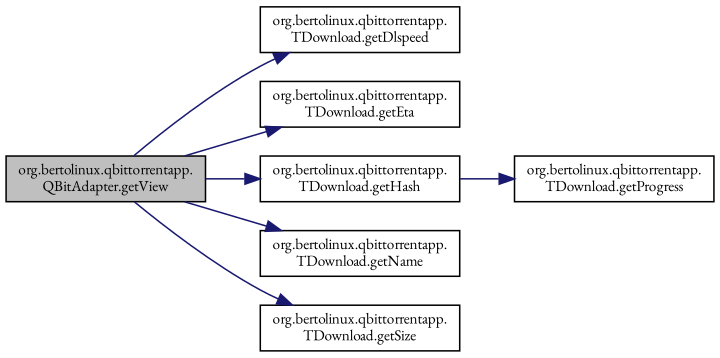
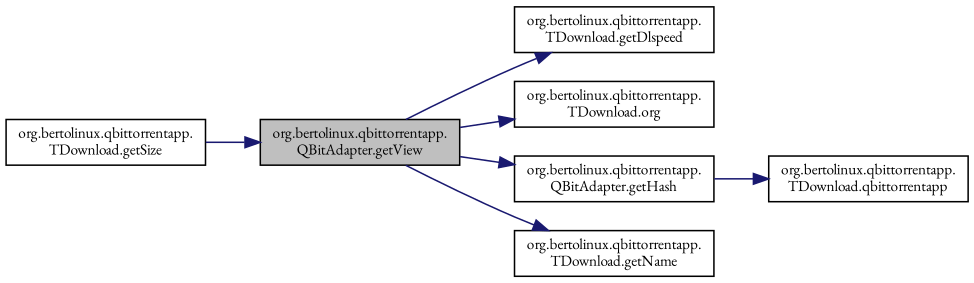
node "org.bertolinux.qbittorrentapp. TDownload.getEta": label "org.bertolinux.qbittorrentapp. TDownload.getEta" -> "org.bertolinux.qbittorrentapp. TDownload.org"
node "org.bertolinux.qbittorrentapp. TDownload.getHash": label "org.bertolinux.qbittorrentapp. TDownload.getHash" -> "org.bertolinux.qbittorrentapp. QBitAdapter.getHash"
node "org.bertolinux.qbittorrentapp. TDownload.getProgress": label "org.bertolinux.qbittorrentapp. TDownload.getProgress" -> "org.bertolinux.qbittorrentapp. TDownload.qbittorrentapp"
edge "org.bertolinux.qbittorrentapp. QBitAdapter.getView" -> "org.bertolinux.qbittorrentapp. TDownload.getSize": reversed
